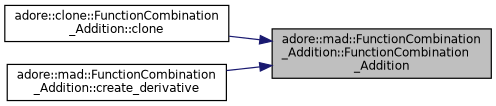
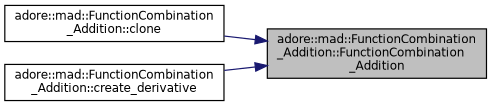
node "adore::clone::FunctionCombination _Addition::clone": label "adore::clone::FunctionCombination _Addition::clone" -> "adore::mad::FunctionCombination _Addition::clone"
